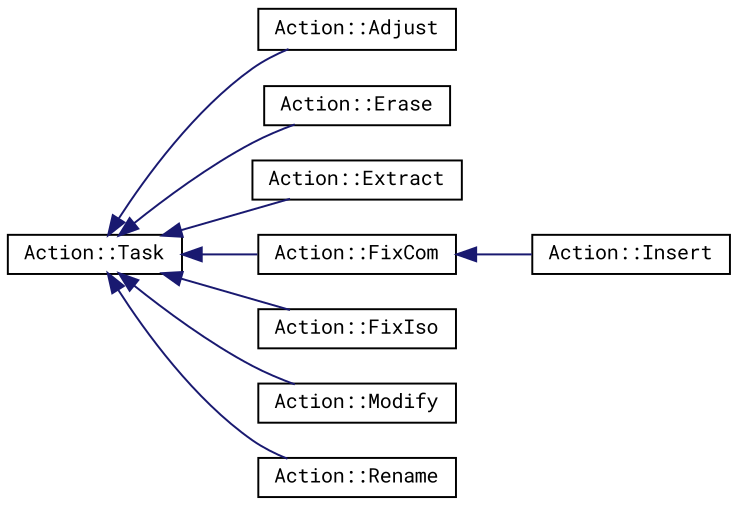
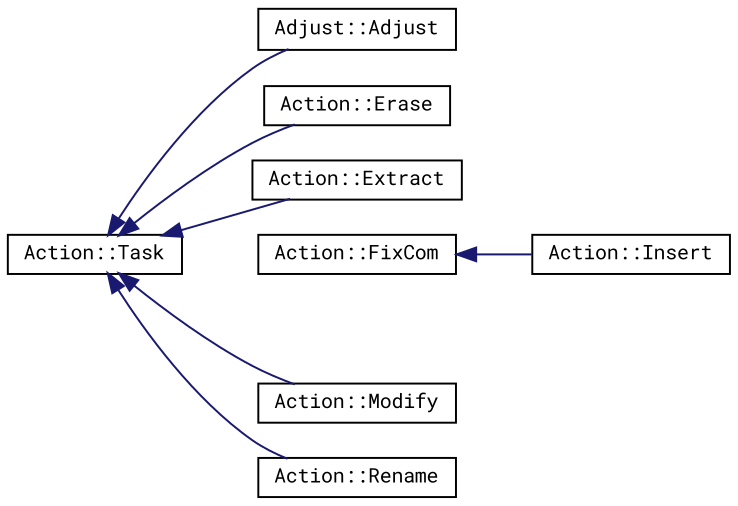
node "Action::Adjust": label "Action::Adjust" -> "Adjust::Adjust"
edge "Action::FixCom" -> "Action::Task": removed
node "Action::FixIso": removed
